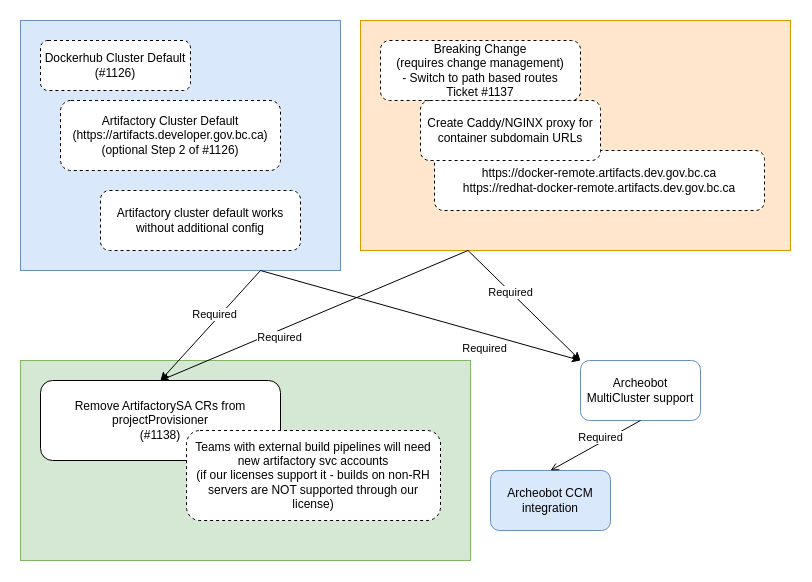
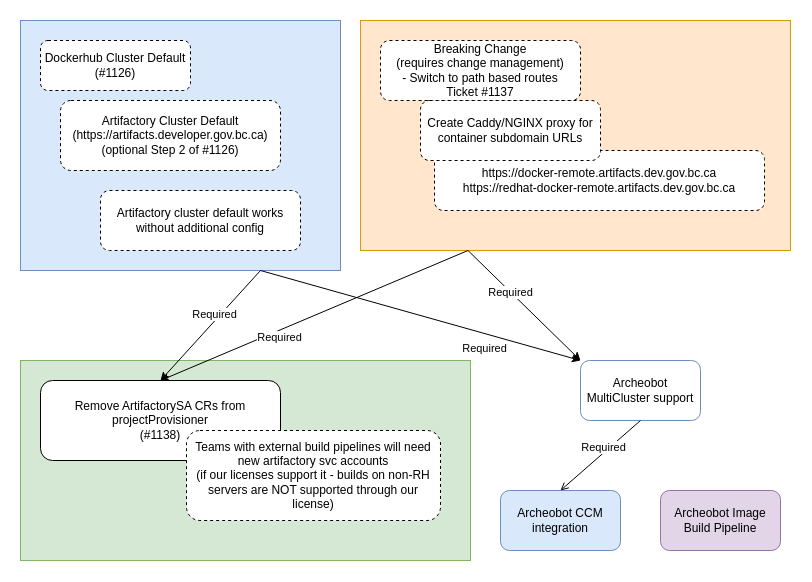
node "Archeobot CCM integration": moved (551, 501) -> (561, 521)
node "Archeobot Image Build Pipeline": added
